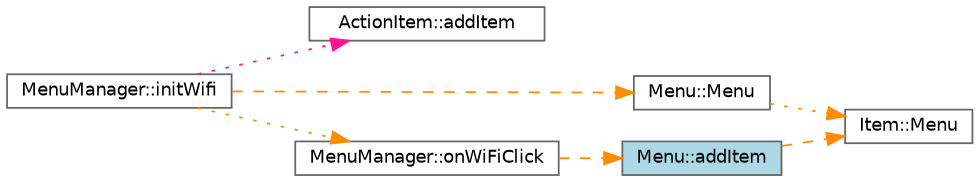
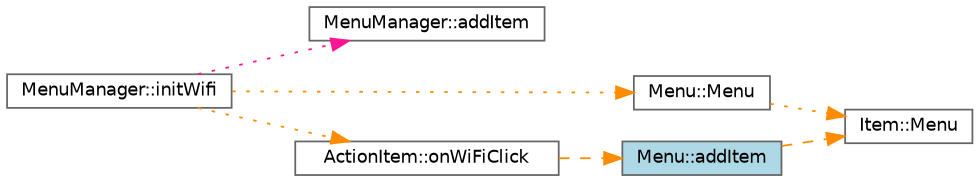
node "ActionItem::addItem": label "ActionItem::addItem" -> "MenuManager::addItem"
edge "MenuManager::initWifi" -> "Menu::Menu": style dashed -> dotted
node "MenuManager::onWiFiClick": label "MenuManager::onWiFiClick" -> "ActionItem::onWiFiClick"
